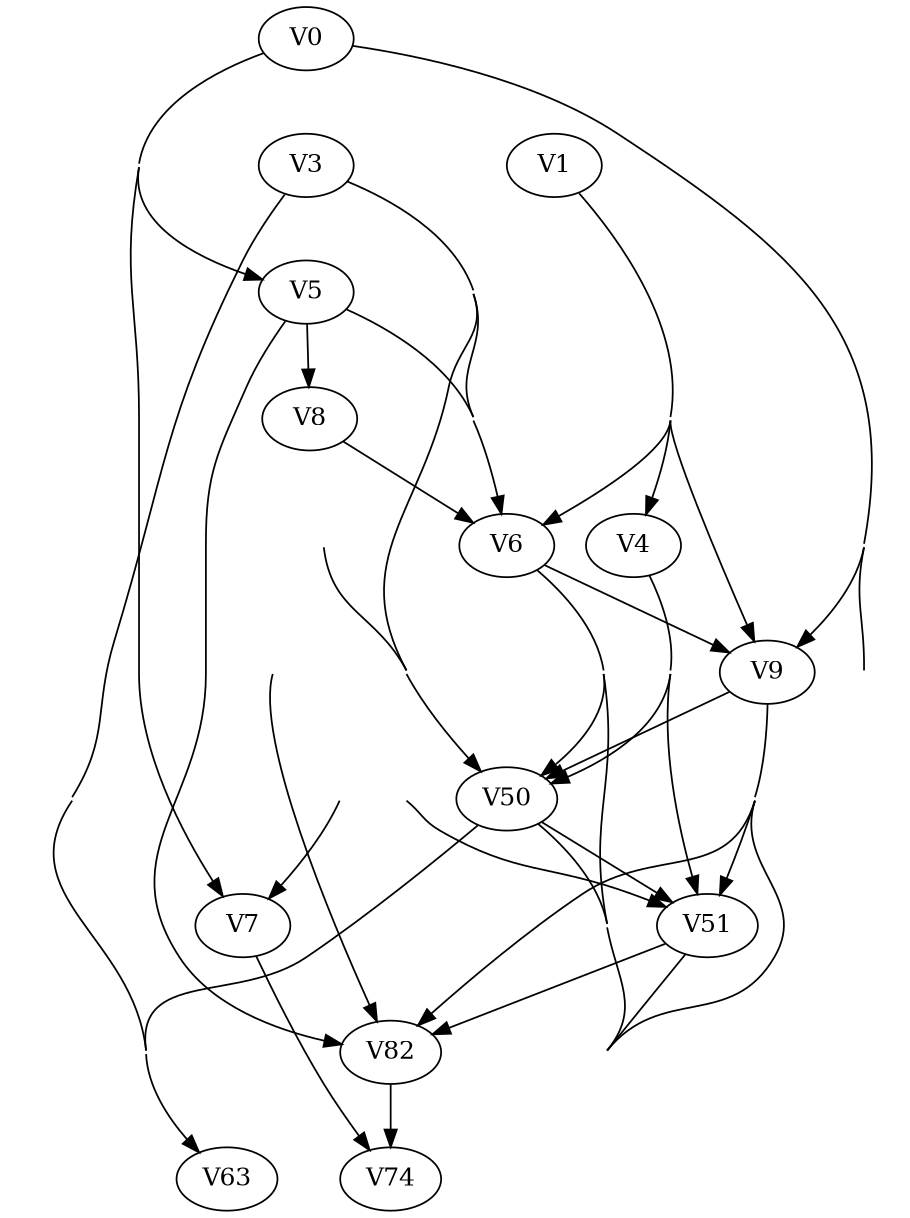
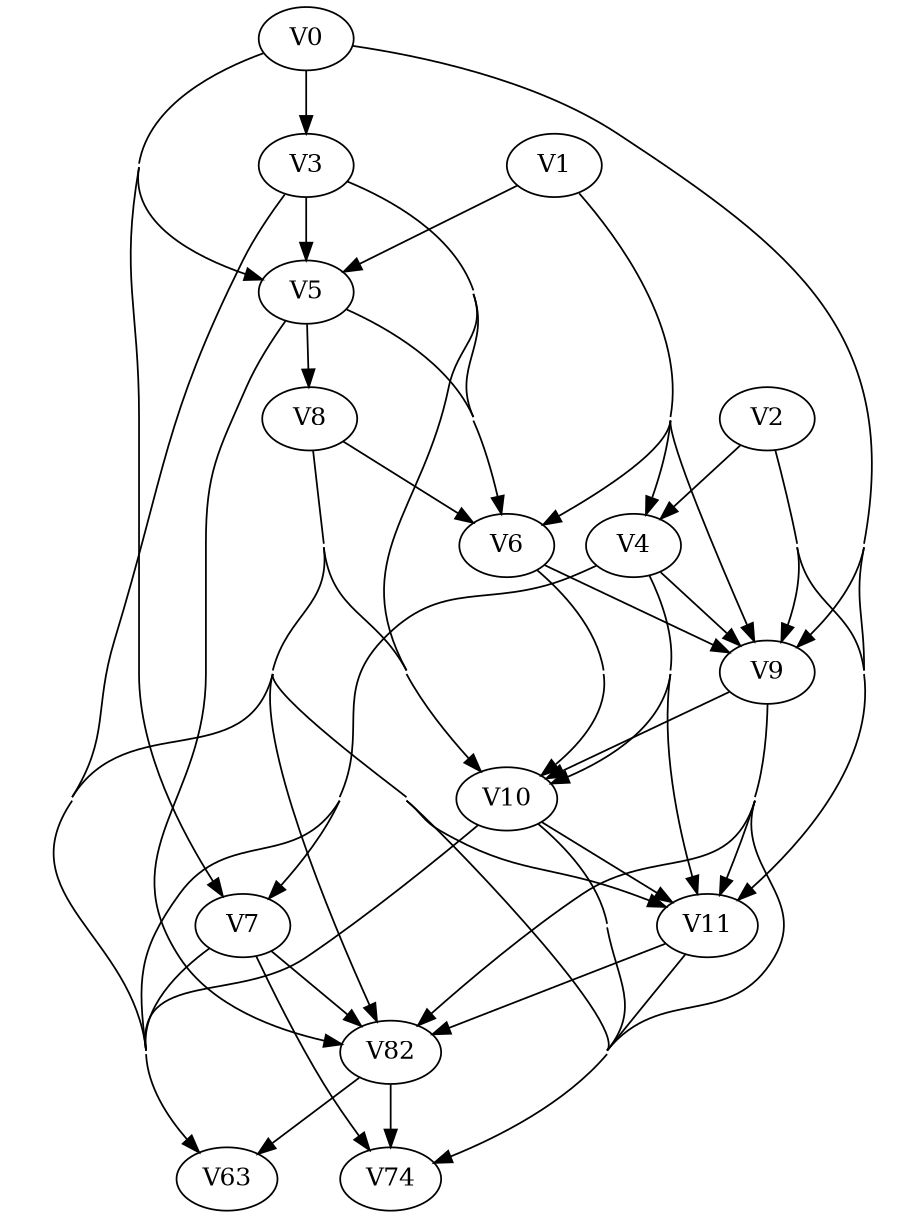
edge "V0" -> "V3": added
edge "V3" -> "V5": added
edge "V1" -> "V5": added
node "V2": added
edge "V8" -> "V63": added
edge "V4" -> "V9": added
edge "V4" -> "V63": added
node "V50": label "V50" -> "V10"
edge "V6" -> "V74": now "V8" -> "V74"
node "V51": label "V51" -> "V11"
edge "V7" -> "V82": added
edge "V7" -> "V63": added
edge "V82" -> "V63": added
